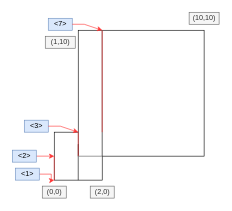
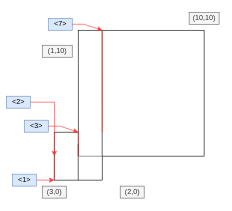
node "(1,10)": moved (60, 42) -> (57, 51)
node "<2>": moved (24, 156) -> (18, 102)
node "<1>": moved (27, 174) -> (24, 180)
node "(0,0)": label "(0,0)" -> "(3,0)"
node "(2,0)": moved (102, 192) -> (132, 192)
